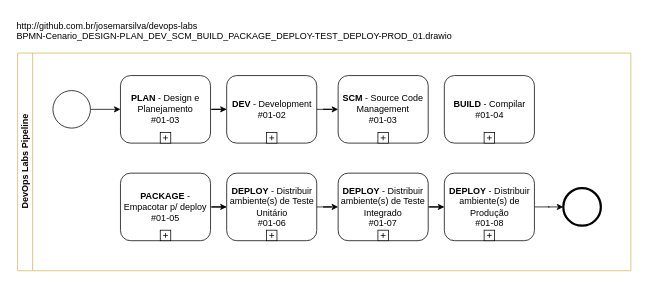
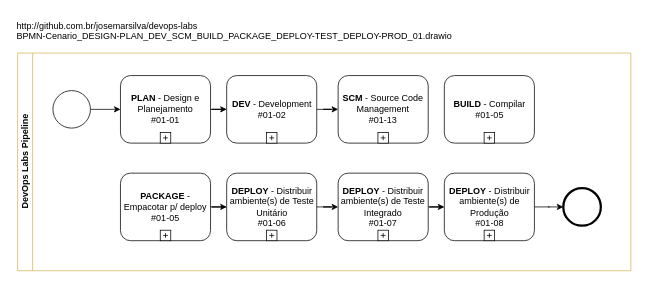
node "PLAN - Design e Planejamento #01-03": label "PLAN - Design e Planejamento #01-03" -> "PLAN - Design e Planejamento #01-01"
node "SCM - Source Code Management #01-03": label "SCM - Source Code Management #01-03" -> "SCM - Source Code Management #01-13"
node "BUILD - Compilar #01-04": label "BUILD - Compilar #01-04" -> "BUILD - Compilar #01-05"
